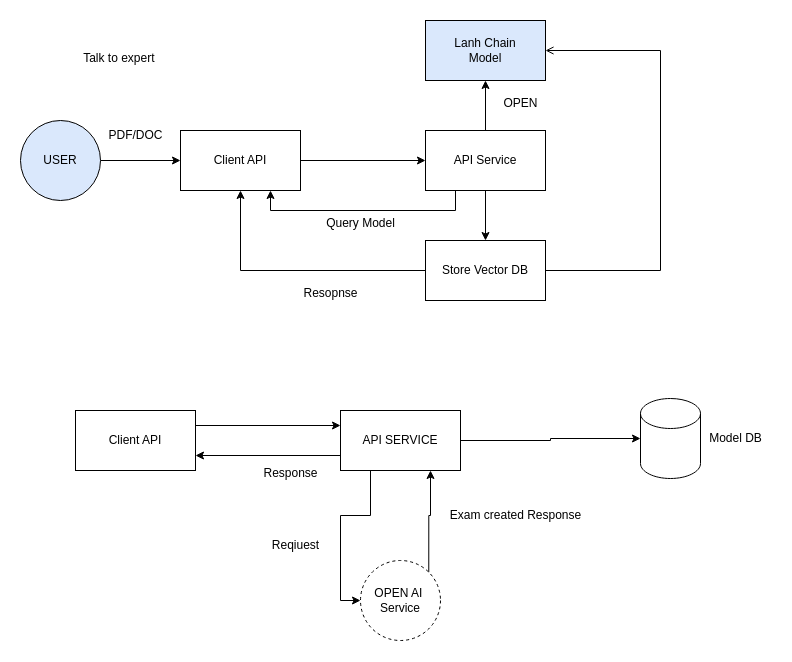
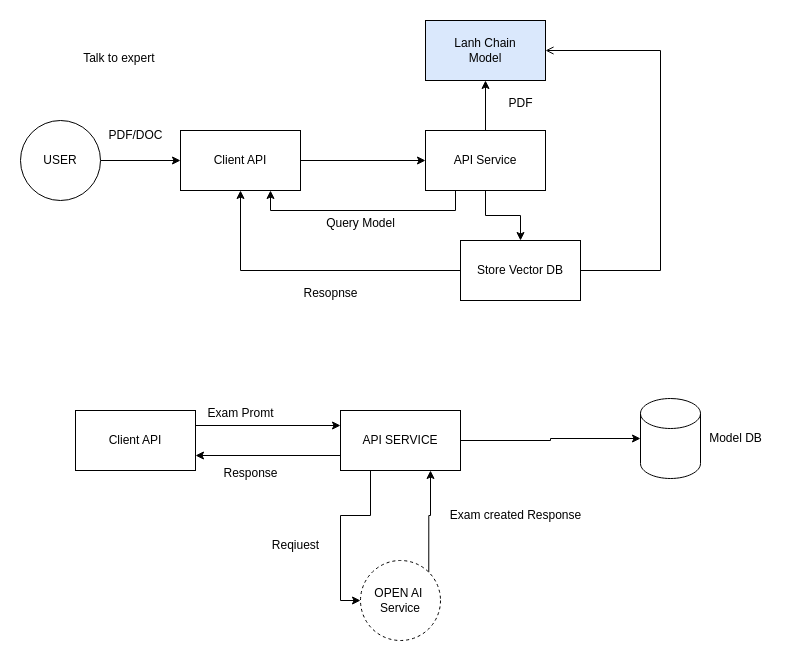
node "OPEN": label "OPEN" -> "PDF"
node "USER": fillcolor #dae8fc -> #ffffff
node "Store Vector DB": moved (486, 271) -> (521, 271)
node "Exam Promt": added
node "Response": moved (291, 474) -> (251, 474)
